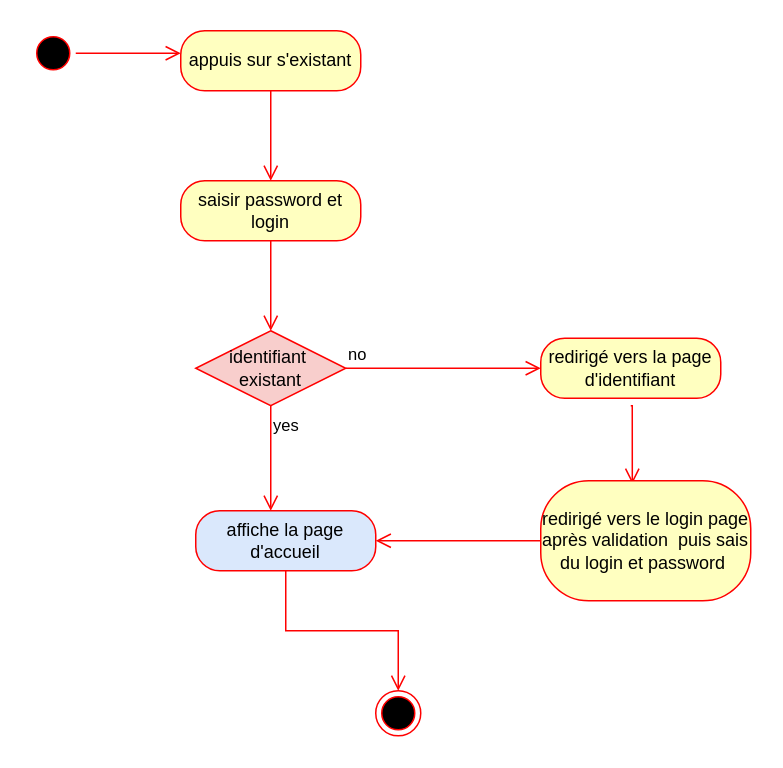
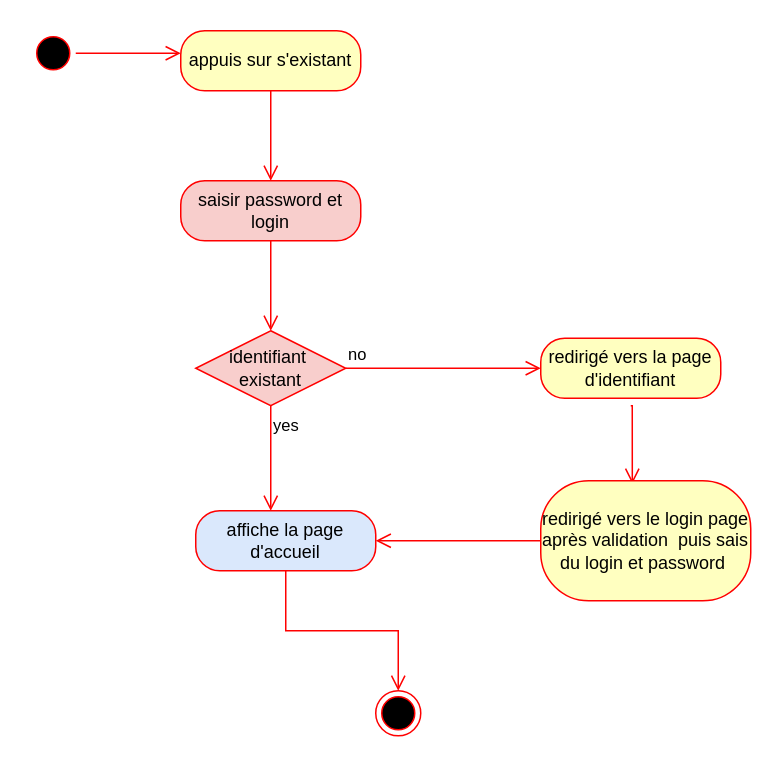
node "saisir password et login": fillcolor #ffffc0 -> #f8cecc
